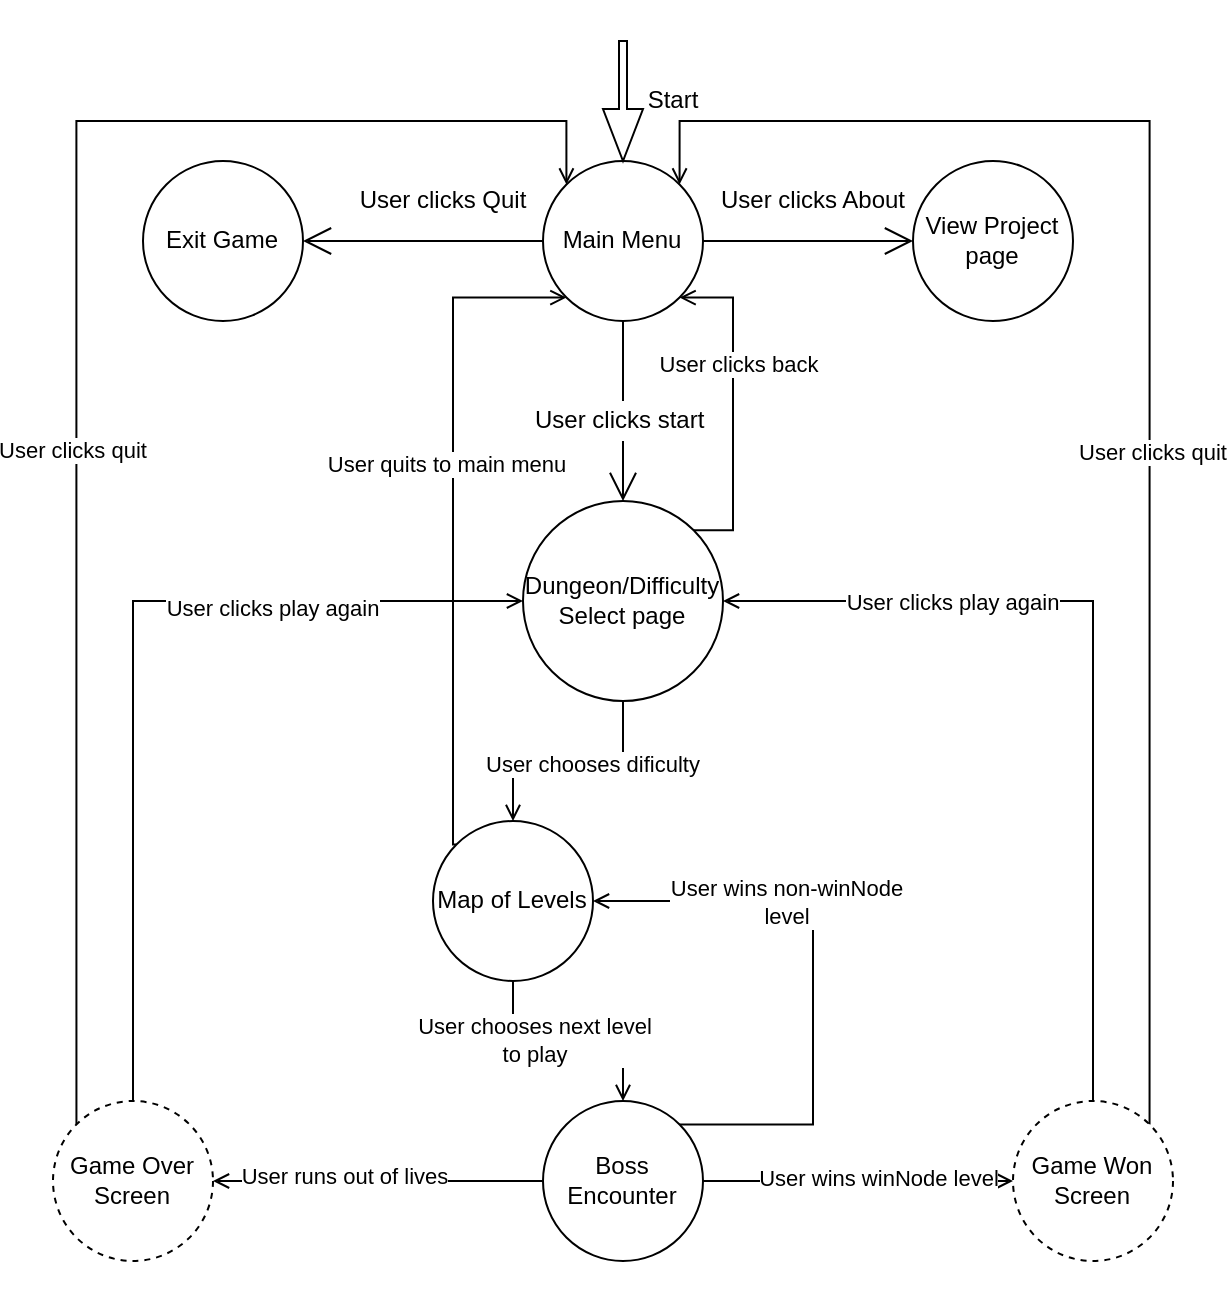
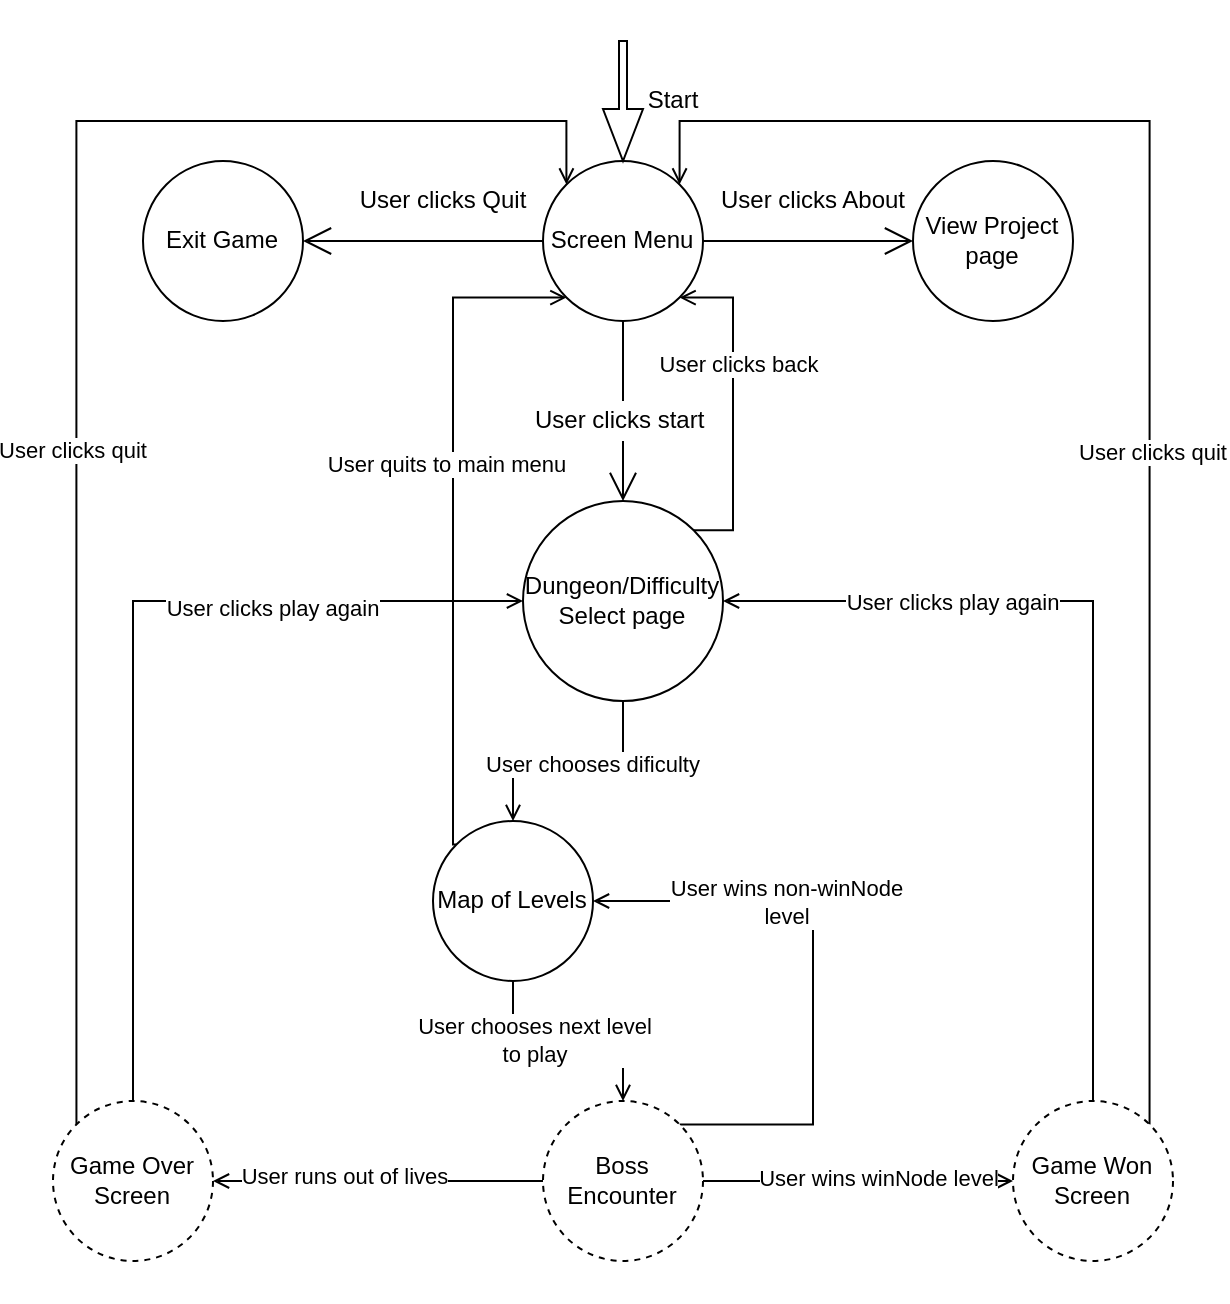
node "Main Menu": label "Main Menu" -> "Screen Menu"
node "Boss Encounter": style solid -> dashed
